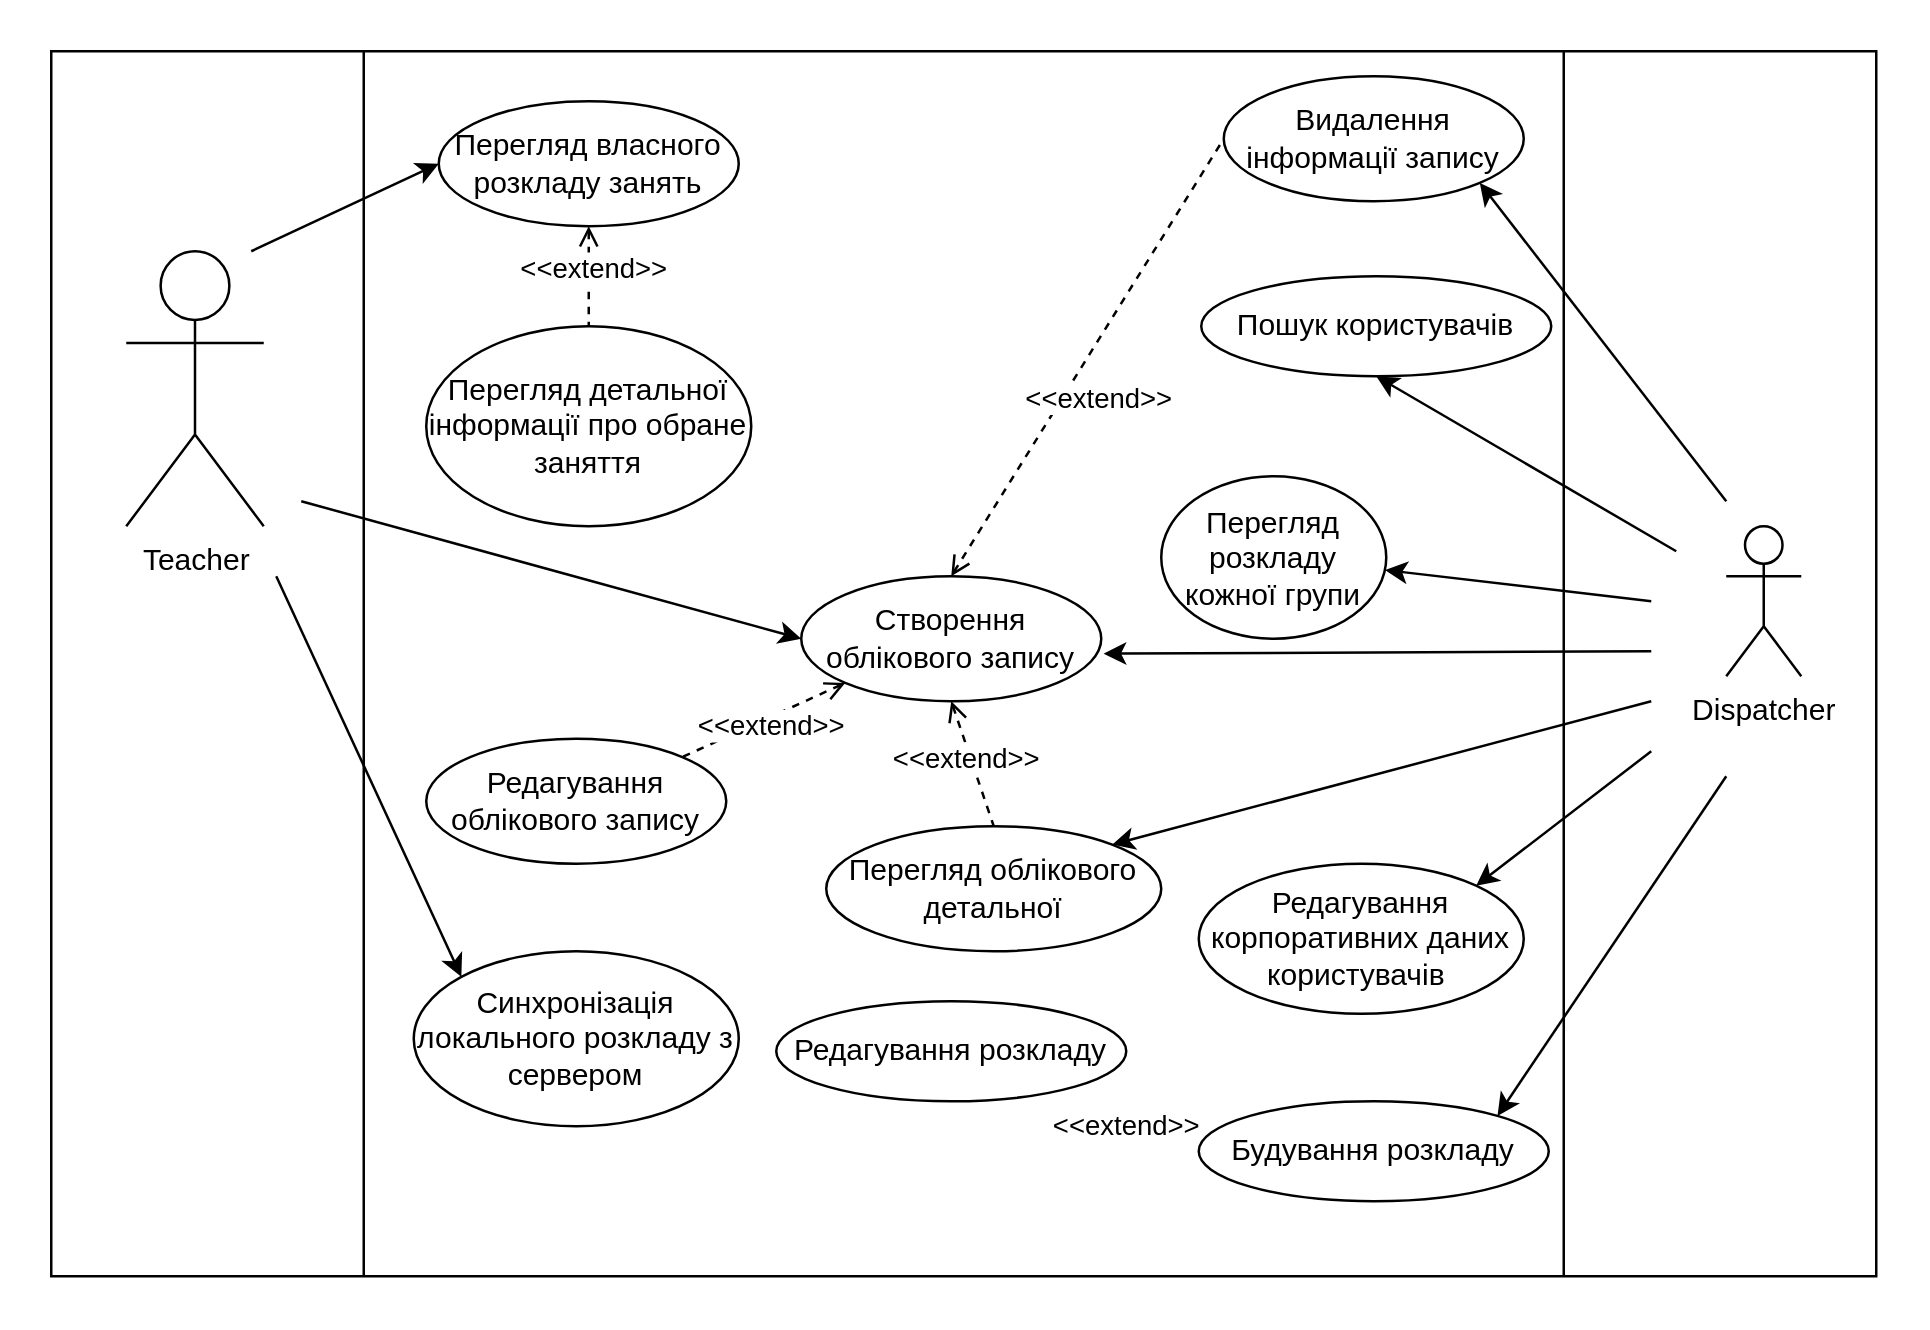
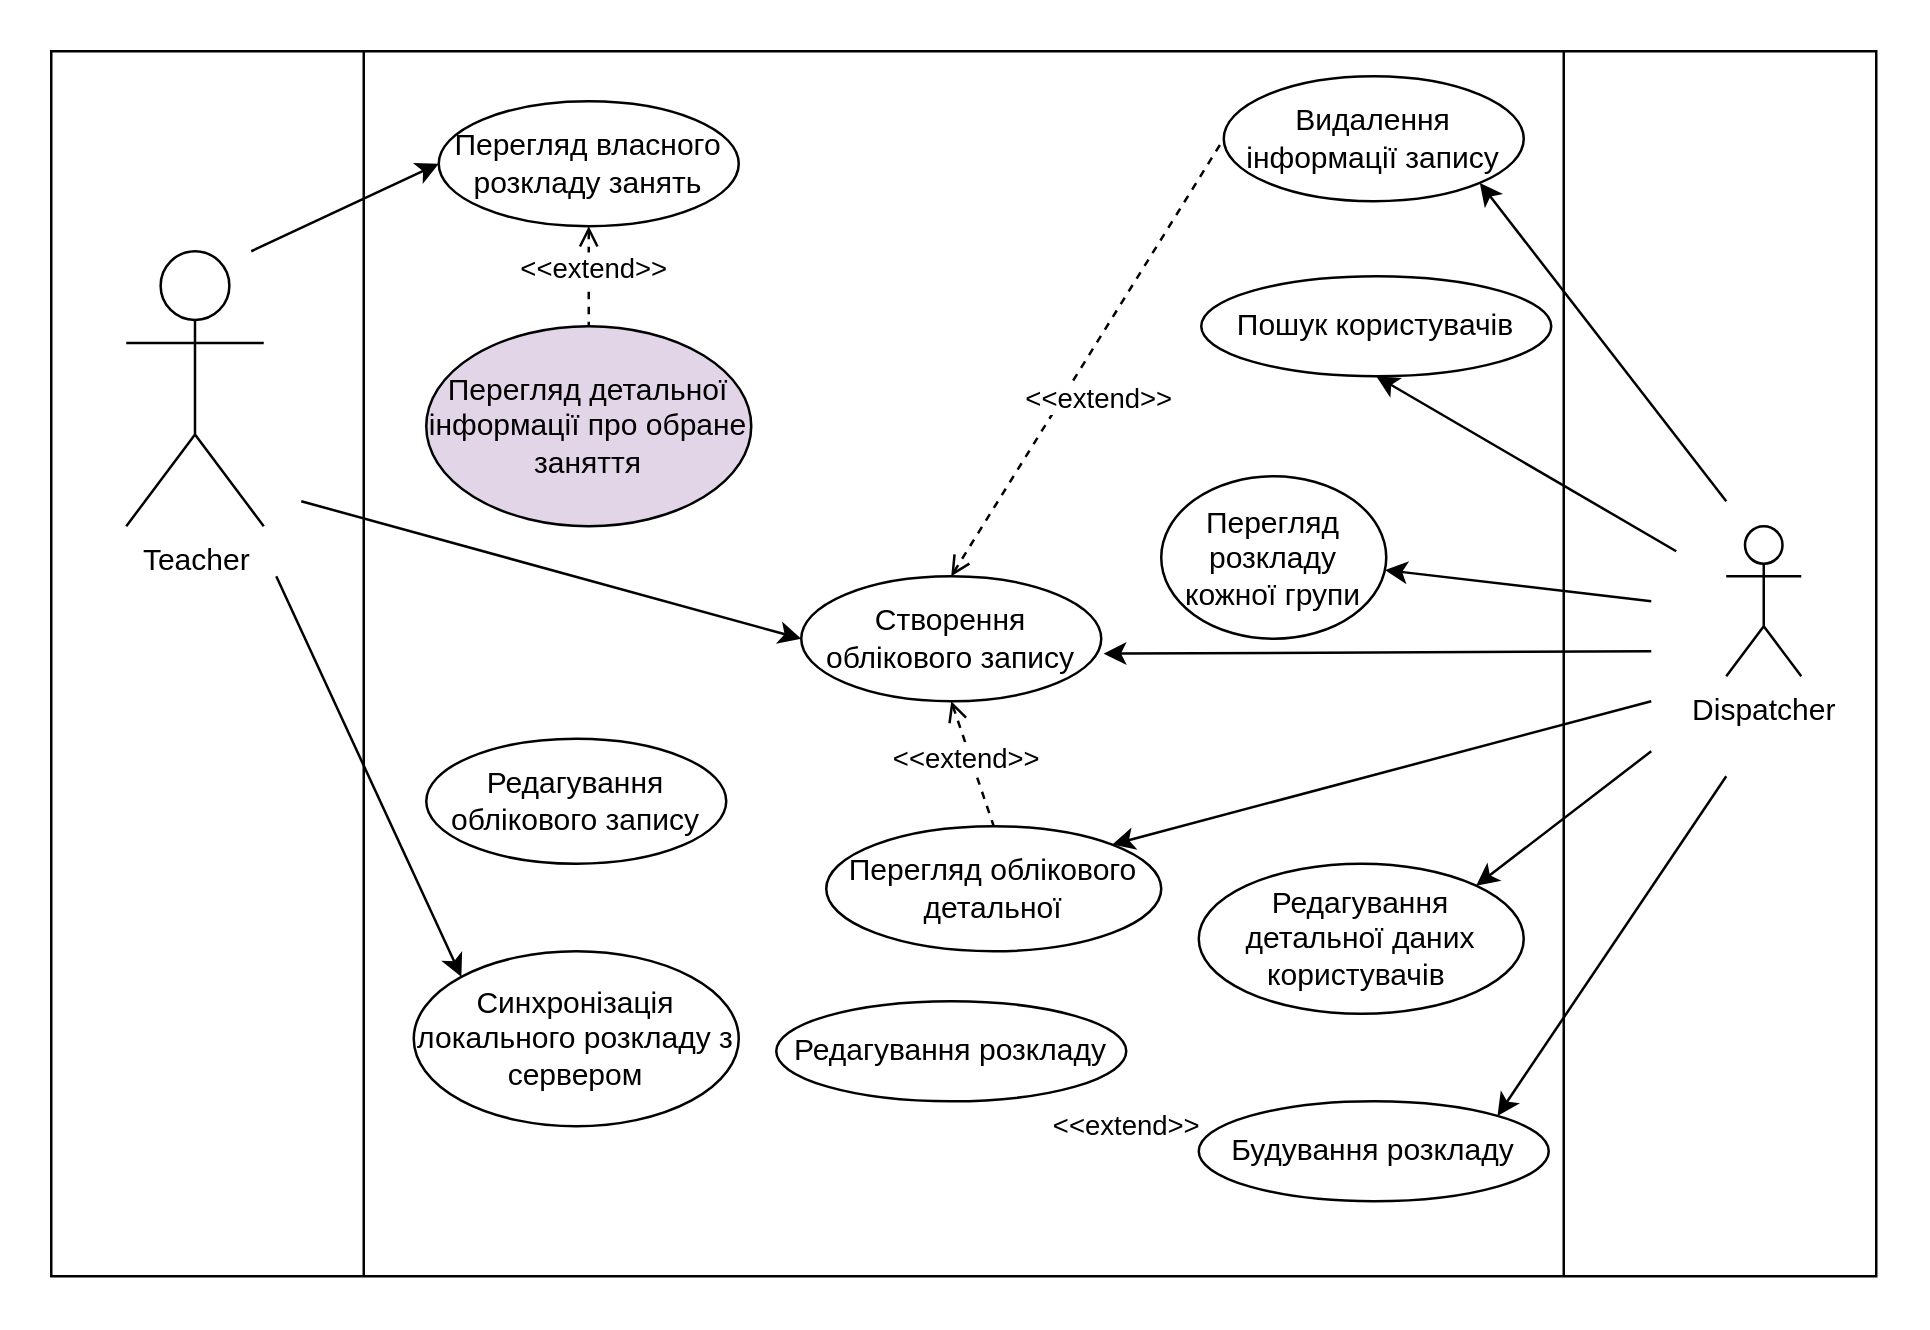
node "Перегляд детальної інформації про обране заняття": fillcolor #ffffff -> #e1d5e7
edge "Редагування облікового запису" -> "Створення облікового запису": removed, label "<<extend>>"
node "Редагування корпоративних даних користувачів": label "Редагування корпоративних даних користувачів" -> "Редагування детальної даних користувачів"
